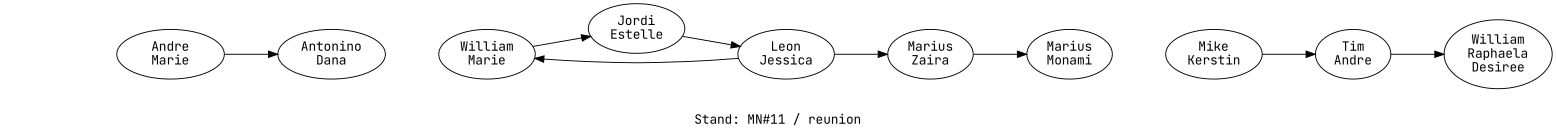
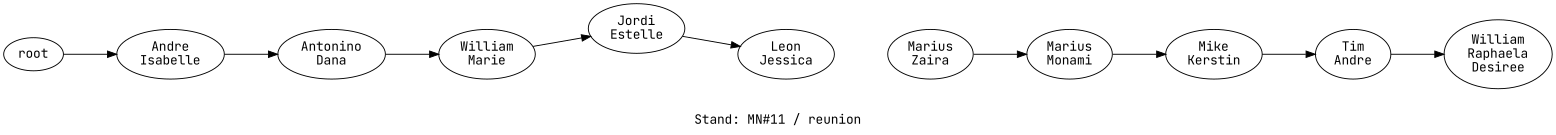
node "root": added
node "Andre Marie": label "Andre Marie" -> "Andre Isabelle"
edge "Leon Jessica" -> "Marius Zaira": removed
edge "Marius Monami" -> "Mike Kerstin": added
edge "Leon Jessica" -> "William Marie": now "Antonino Dana" -> "William Marie"
